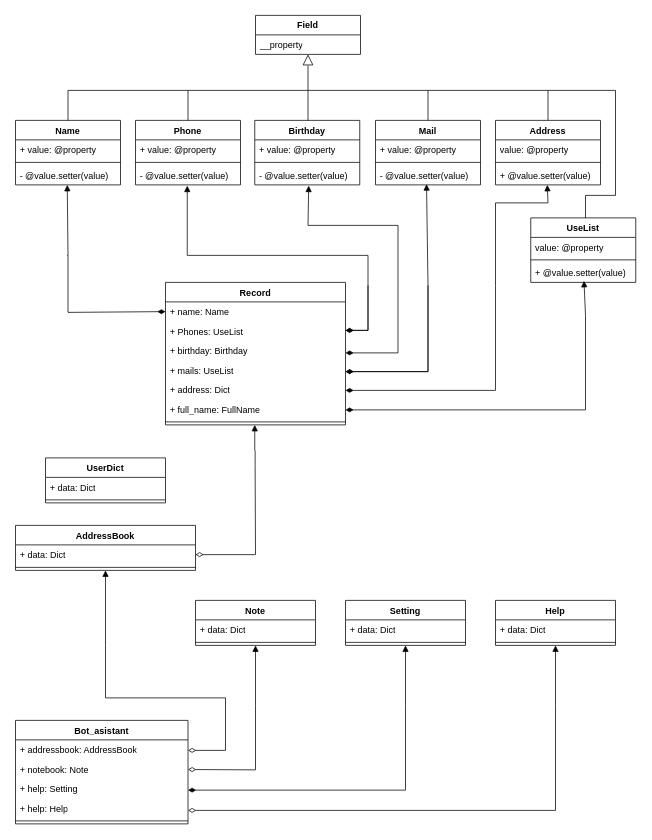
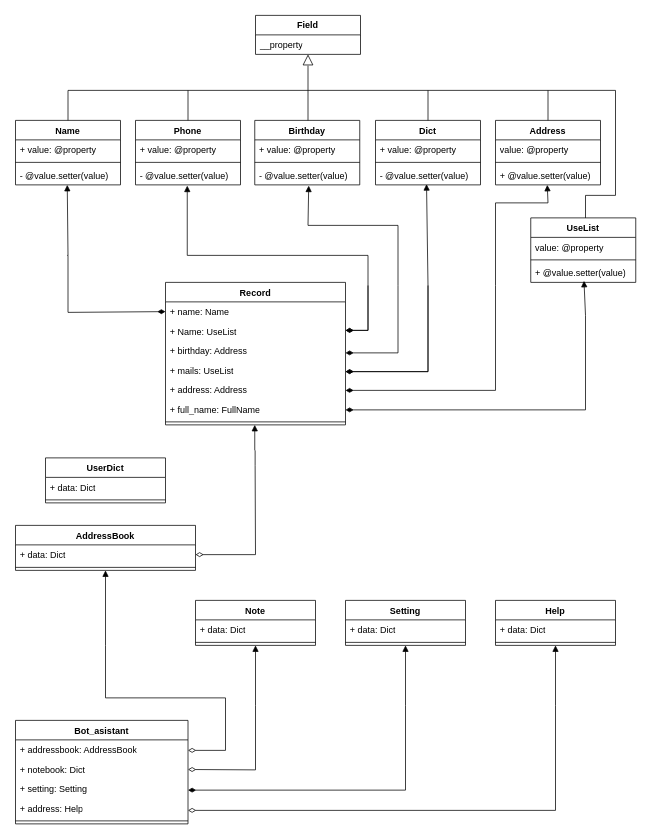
node "Mail": label "Mail" -> "Dict"
node "+ Phones: UseList": label "+ Phones: UseList" -> "+ Name: UseList"
node "+ birthday: Birthday": label "+ birthday: Birthday" -> "+ birthday: Address"
node "+ address: Dict": label "+ address: Dict" -> "+ address: Address"
node "+ notebook: Note": label "+ notebook: Note" -> "+ notebook: Dict"
node "+ help: Setting": label "+ help: Setting" -> "+ setting: Setting"
node "+ help: Help": label "+ help: Help" -> "+ address: Help"
